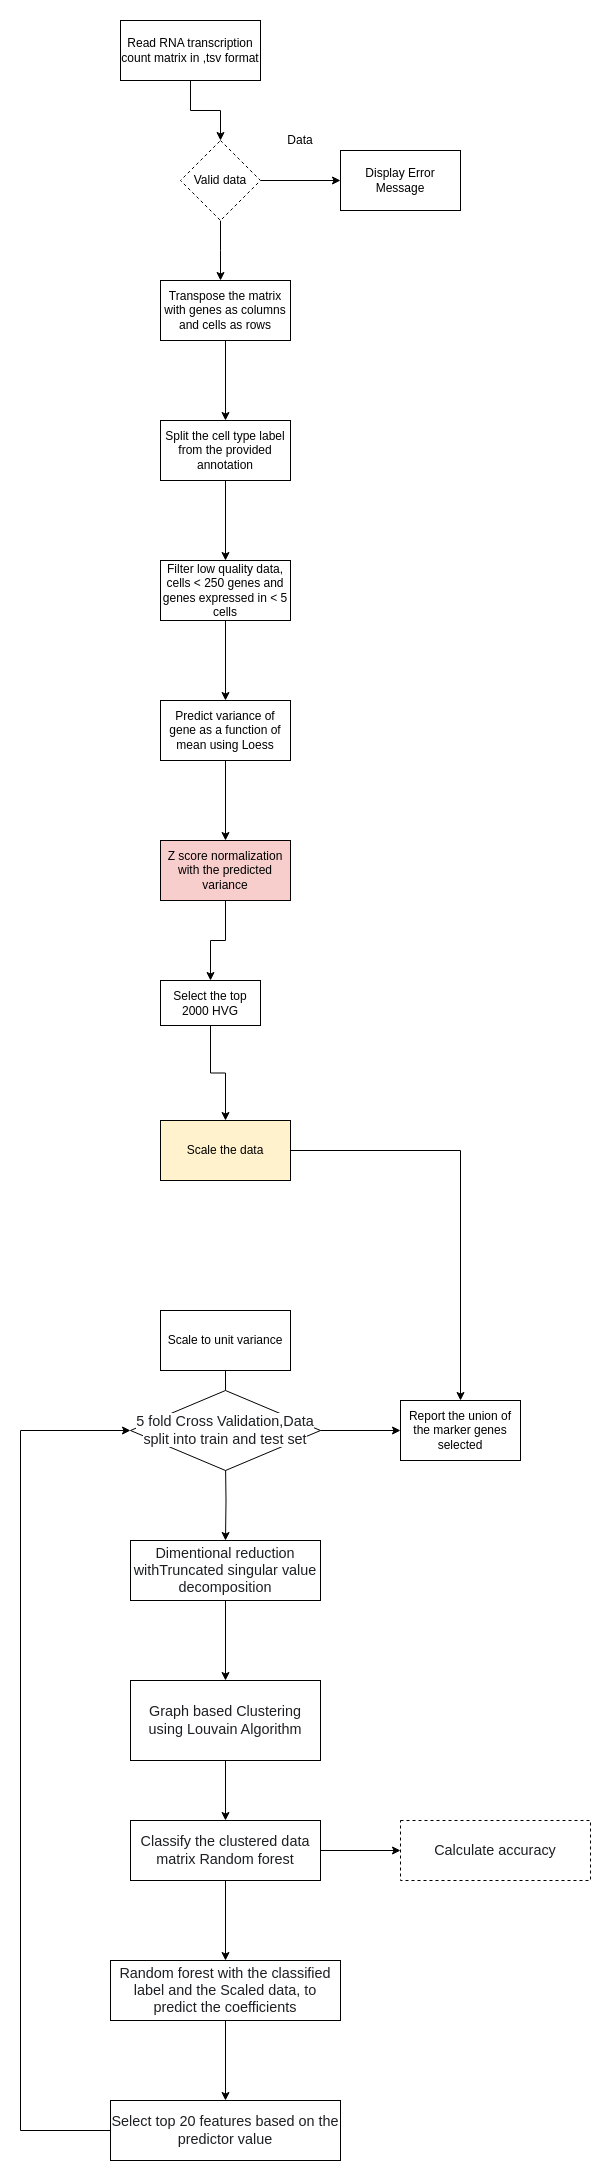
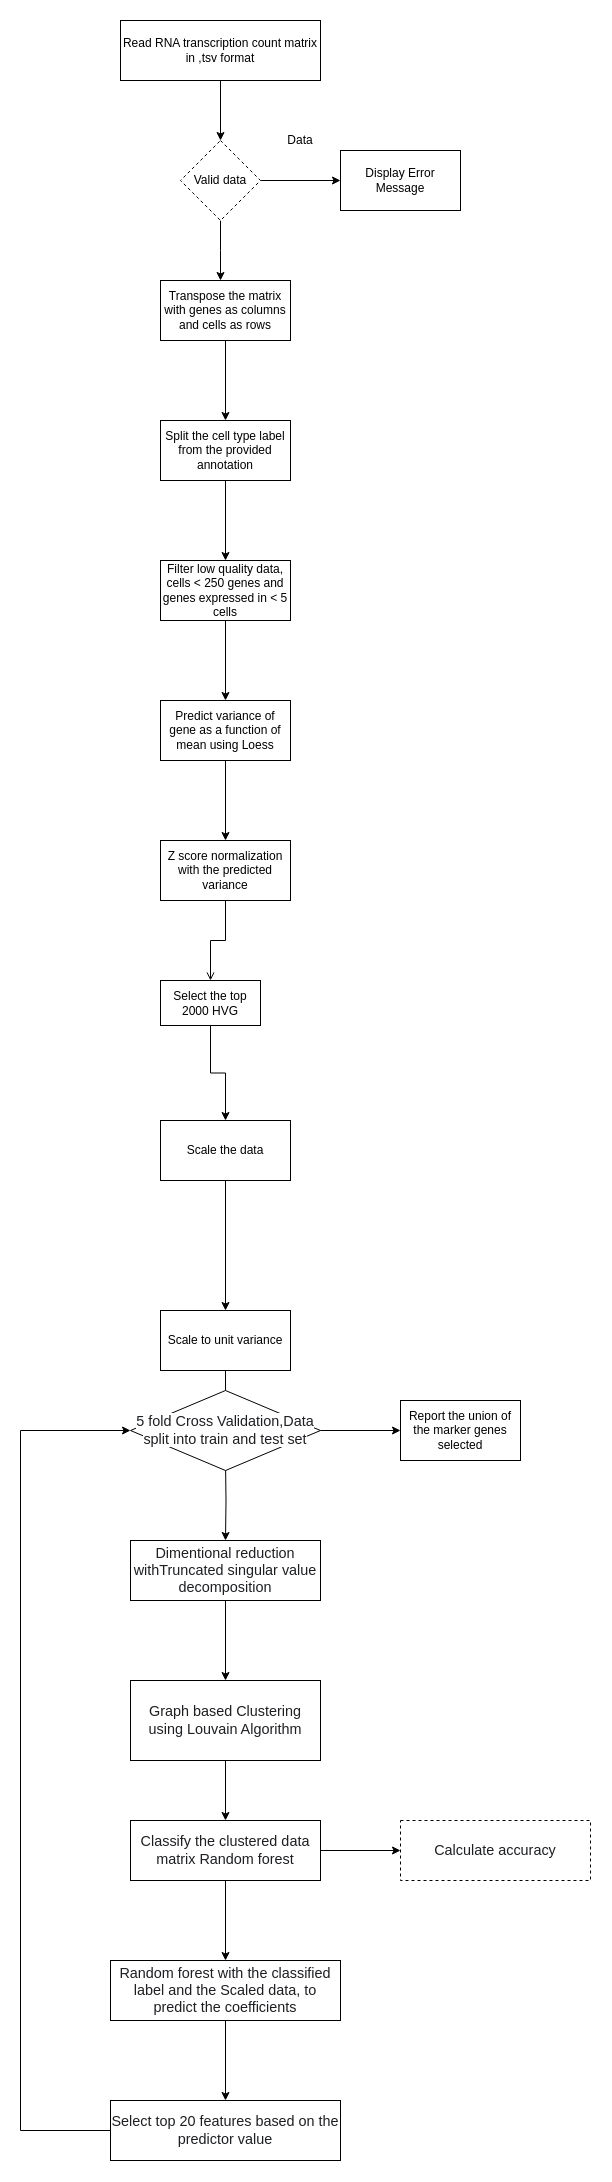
node "Read RNA transcription count matrix in ,tsv format": size 140x60 -> 200x60
node "Z score normalization with the predicted variance": fillcolor #f8cecc -> #ffffff
edge "Z score normalization with the predicted variance" -> "Select the top 2000 HVG": arrowhead classic -> open
node "Scale the data": fillcolor #fff2cc -> #ffffff
edge "Scale the data" -> "Report the union of the marker genes selected": now "Scale the data" -> "Scale to unit variance"
